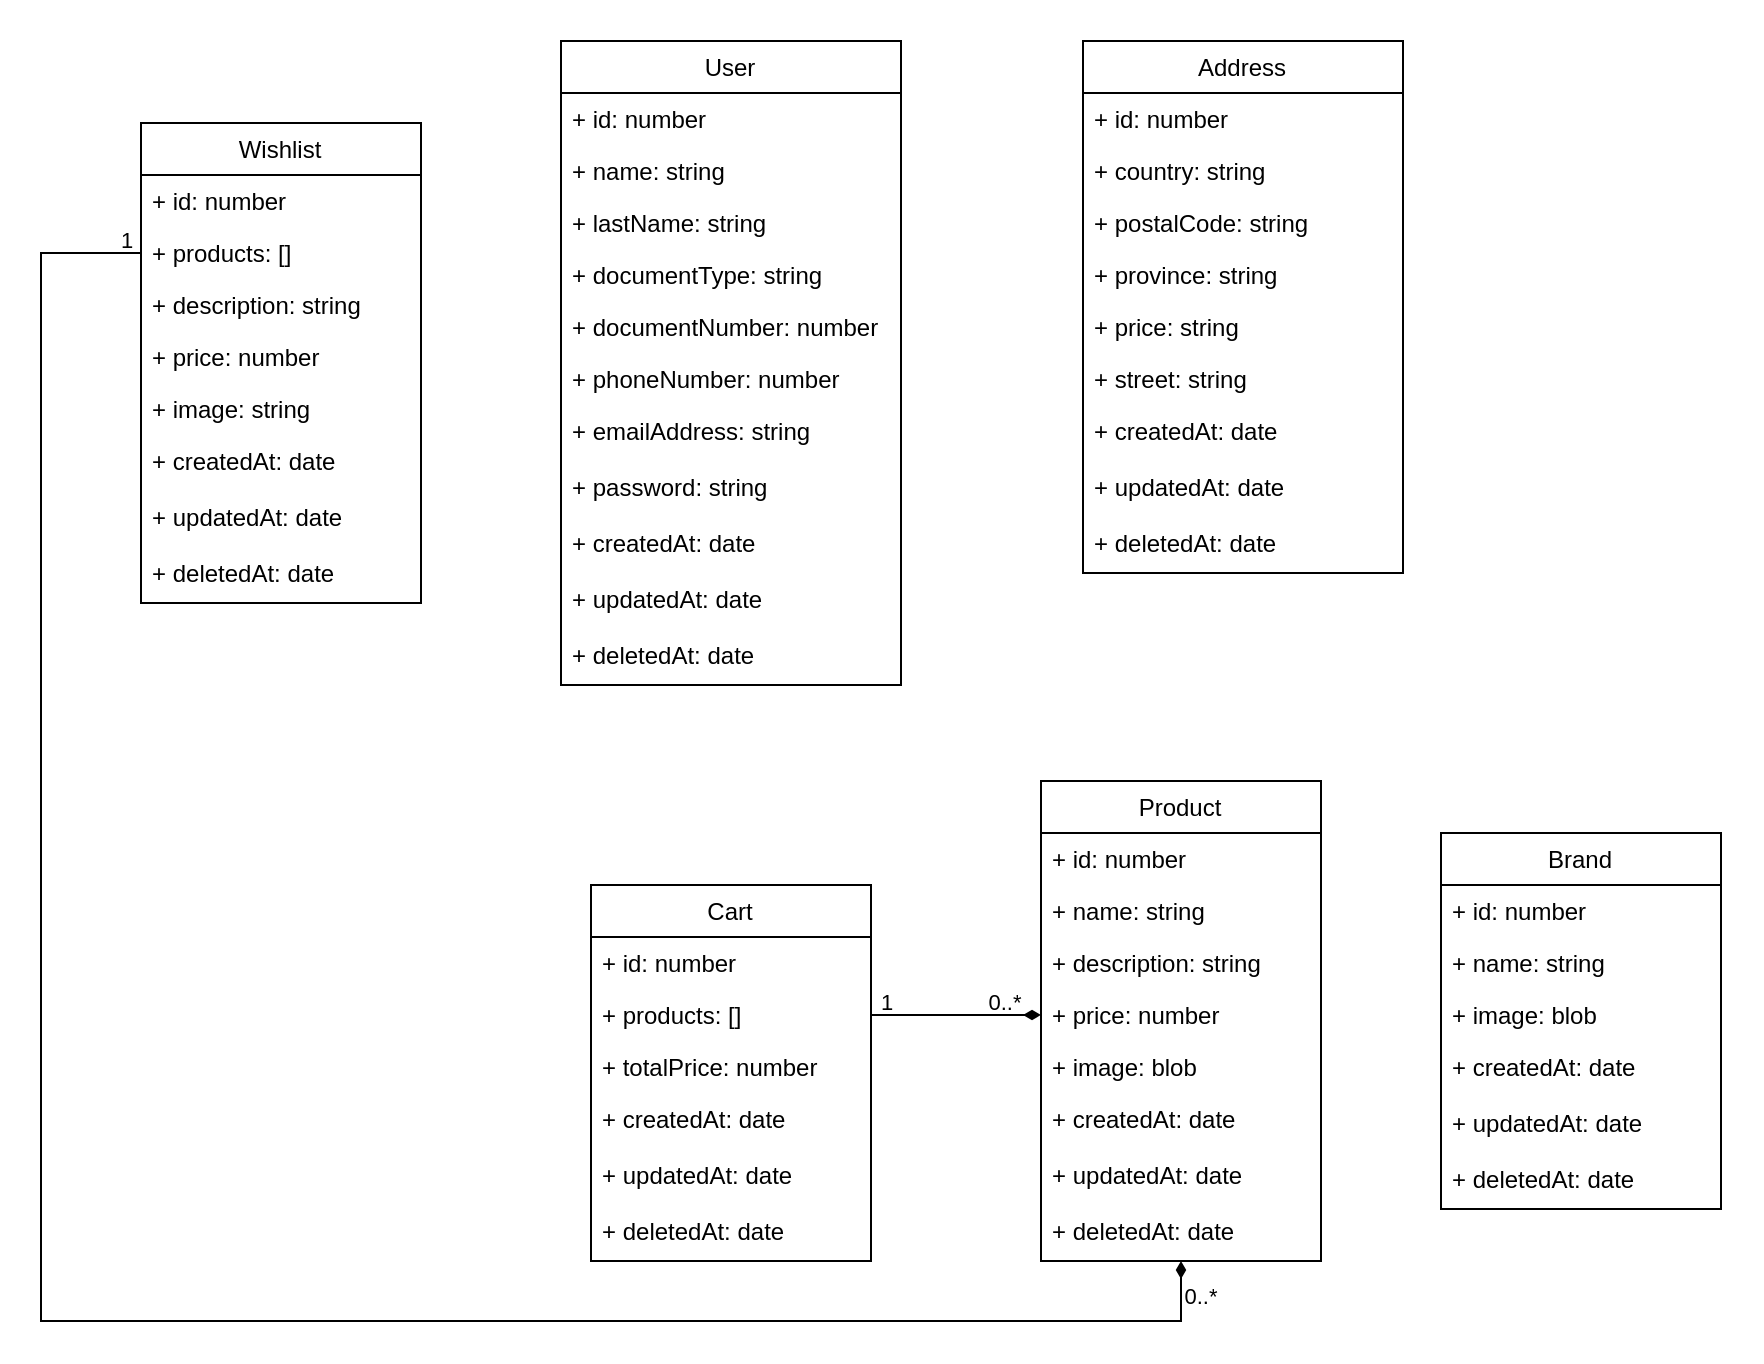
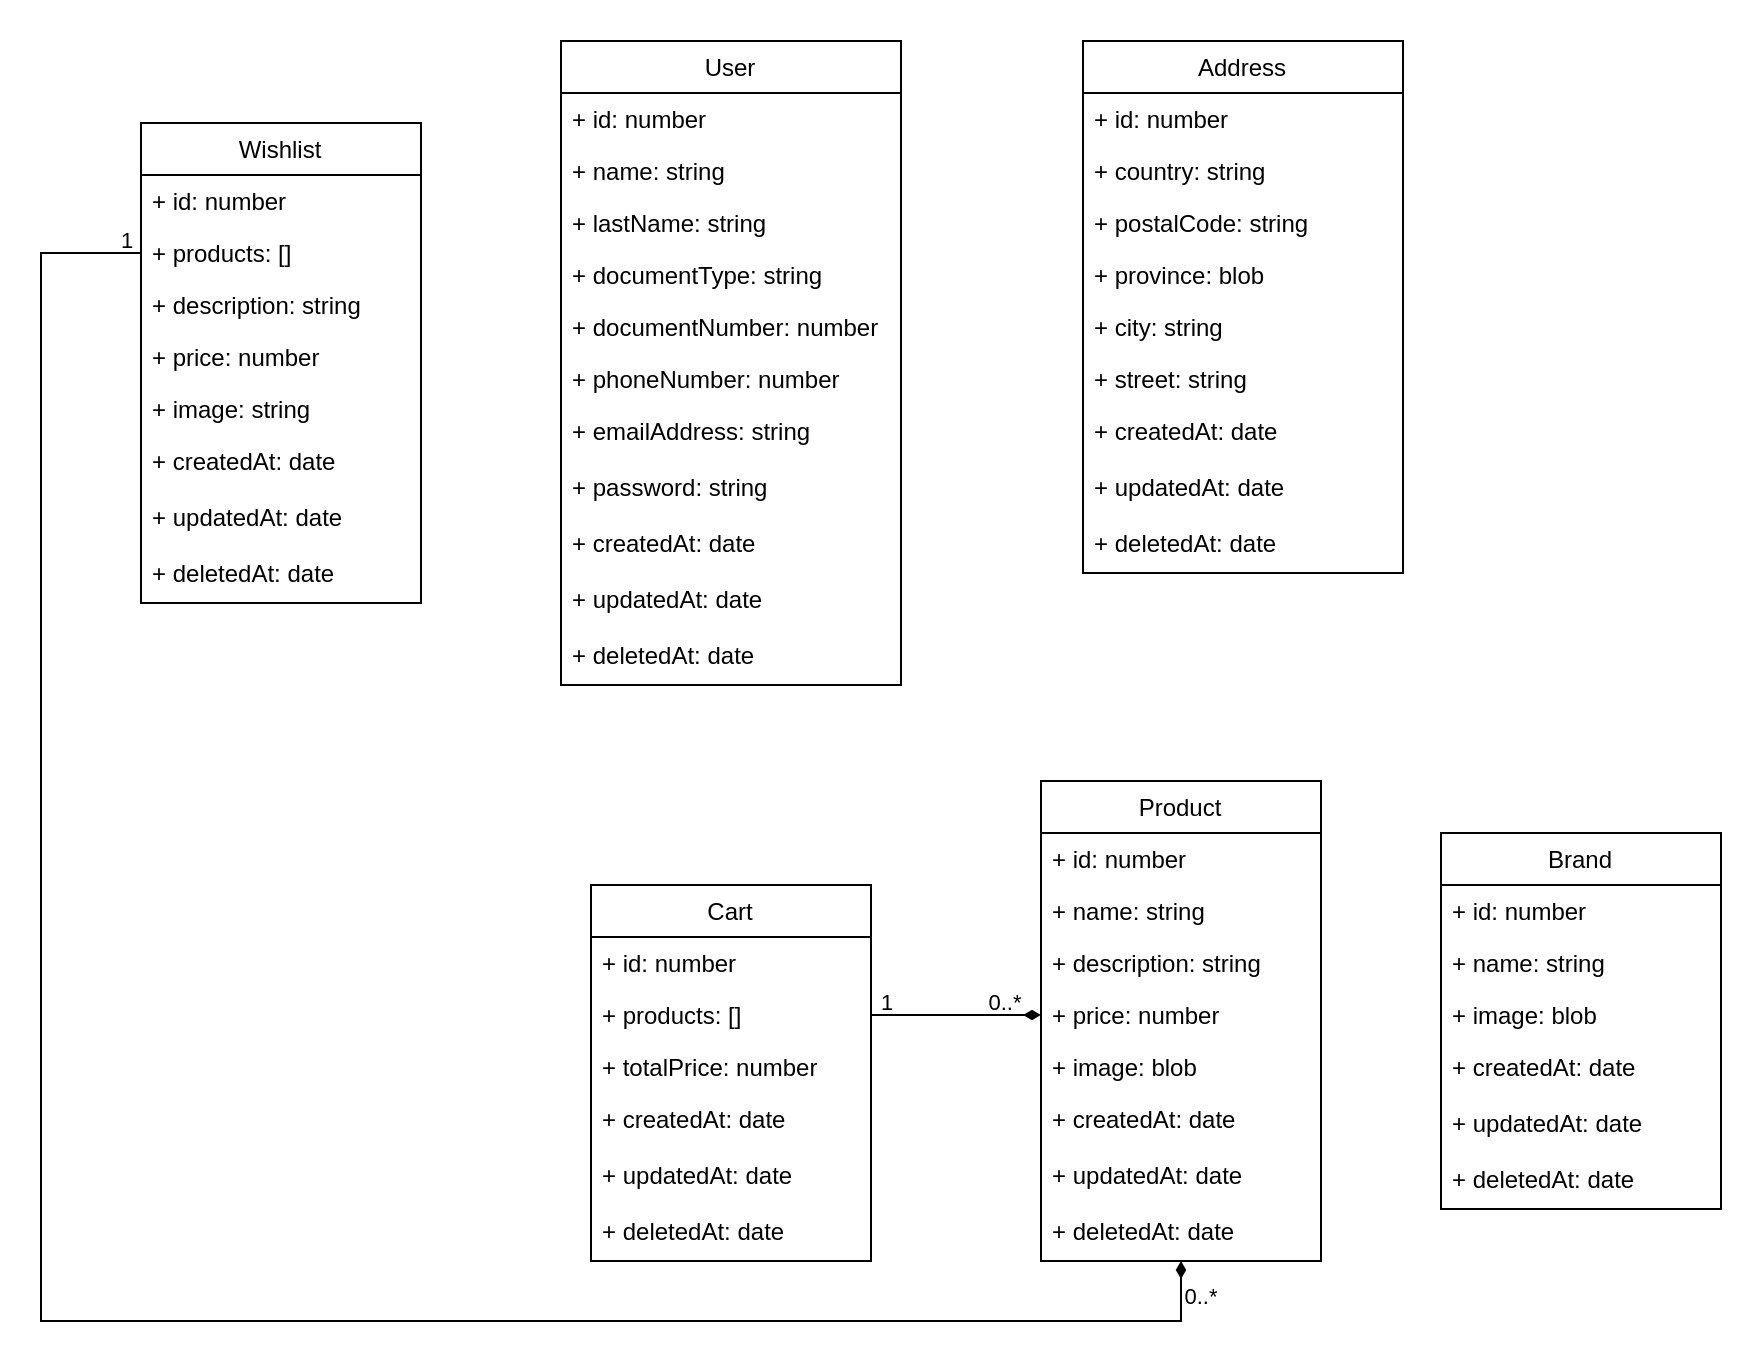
node "+ province: string": label "+ province: string" -> "+ province: blob"
node "+ price: string": label "+ price: string" -> "+ city: string"
